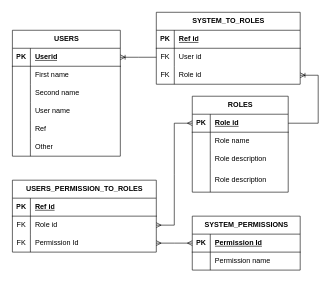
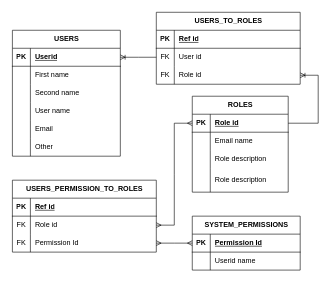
node "SYSTEM_TO_ROLES": label "SYSTEM_TO_ROLES" -> "USERS_TO_ROLES"
node "Ref": label "Ref" -> "Email"
node "Role name": label "Role name" -> "Email name"
node "Permission name": label "Permission name" -> "Userid name"
